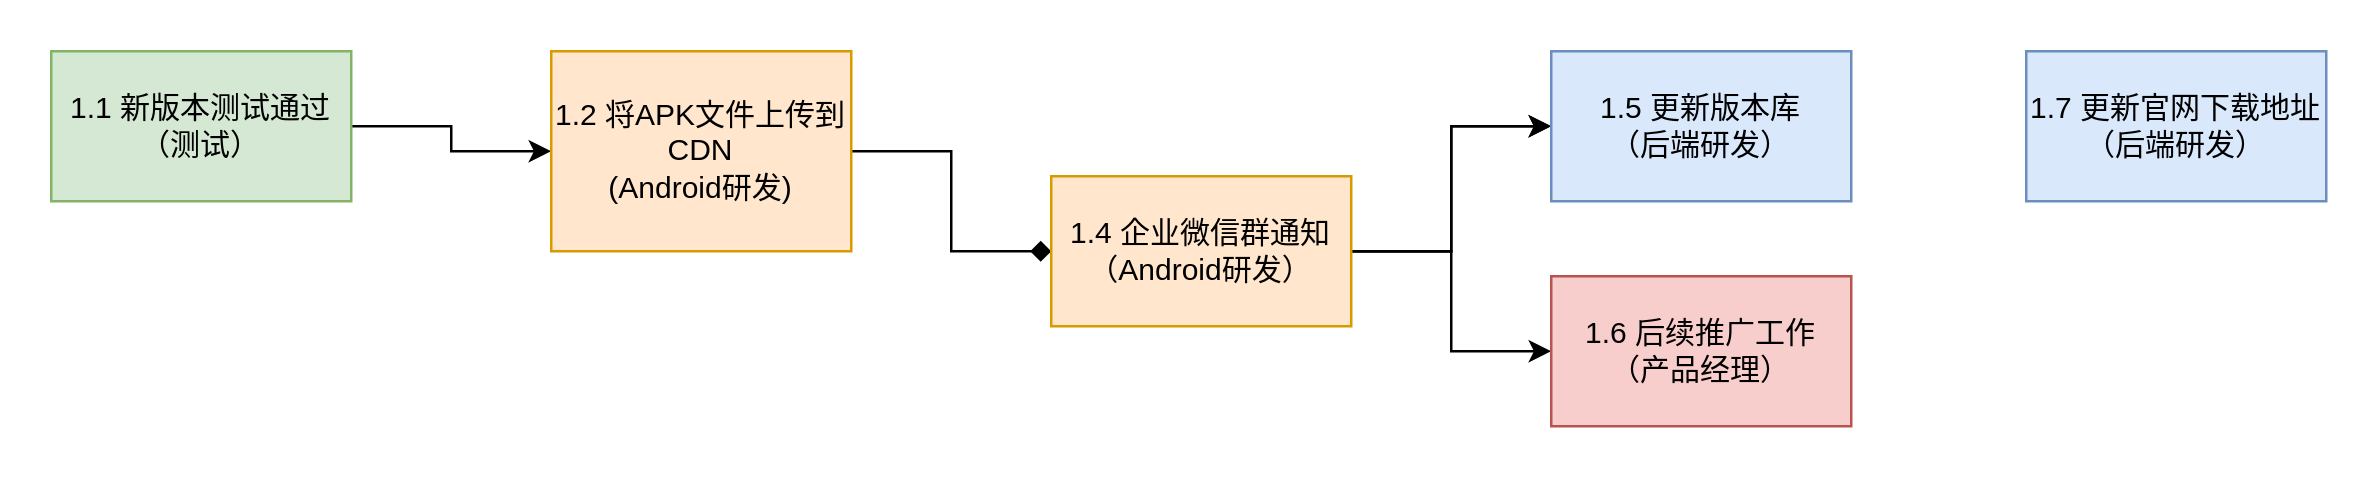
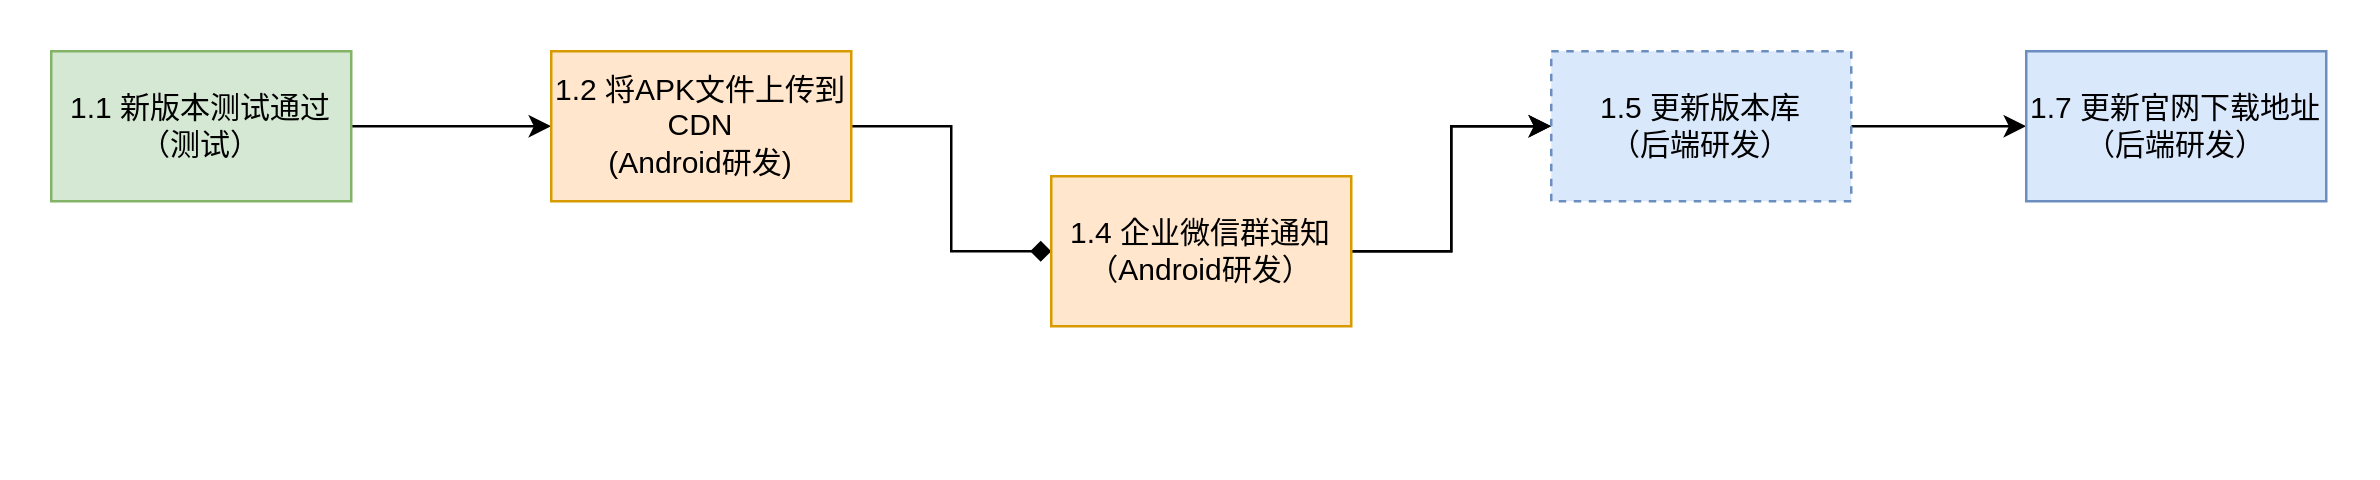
node "1.5 更新版本库 （后端研发）": style solid -> dashed
edge "1.5 更新版本库 （后端研发）" -> "1.7 更新官网下载地址 （后端研发）": added
node "1.2 将APK文件上传到CDN (Android研发)": size 300x200 -> 300x150
edge "1.4 企业微信群通知 （Android研发）" -> "1.6 后续推广工作 （产品经理）": removed
node "1.6 后续推广工作 （产品经理）": removed
